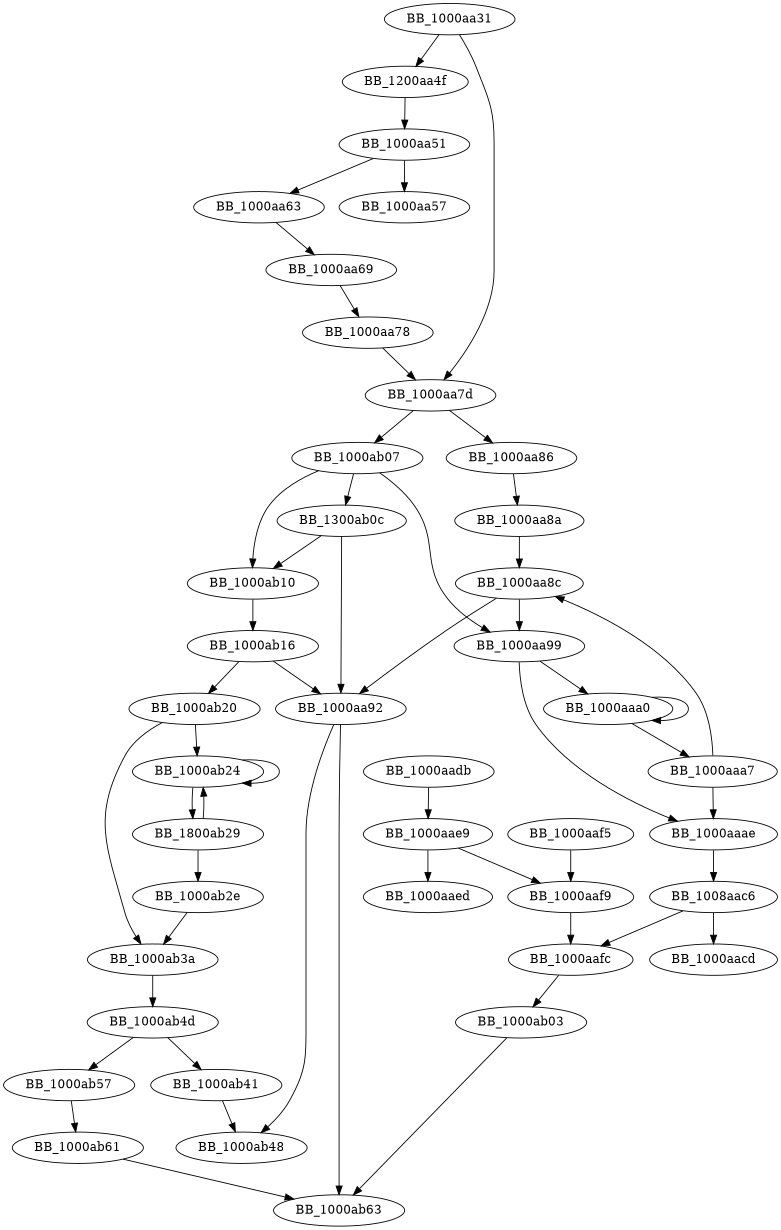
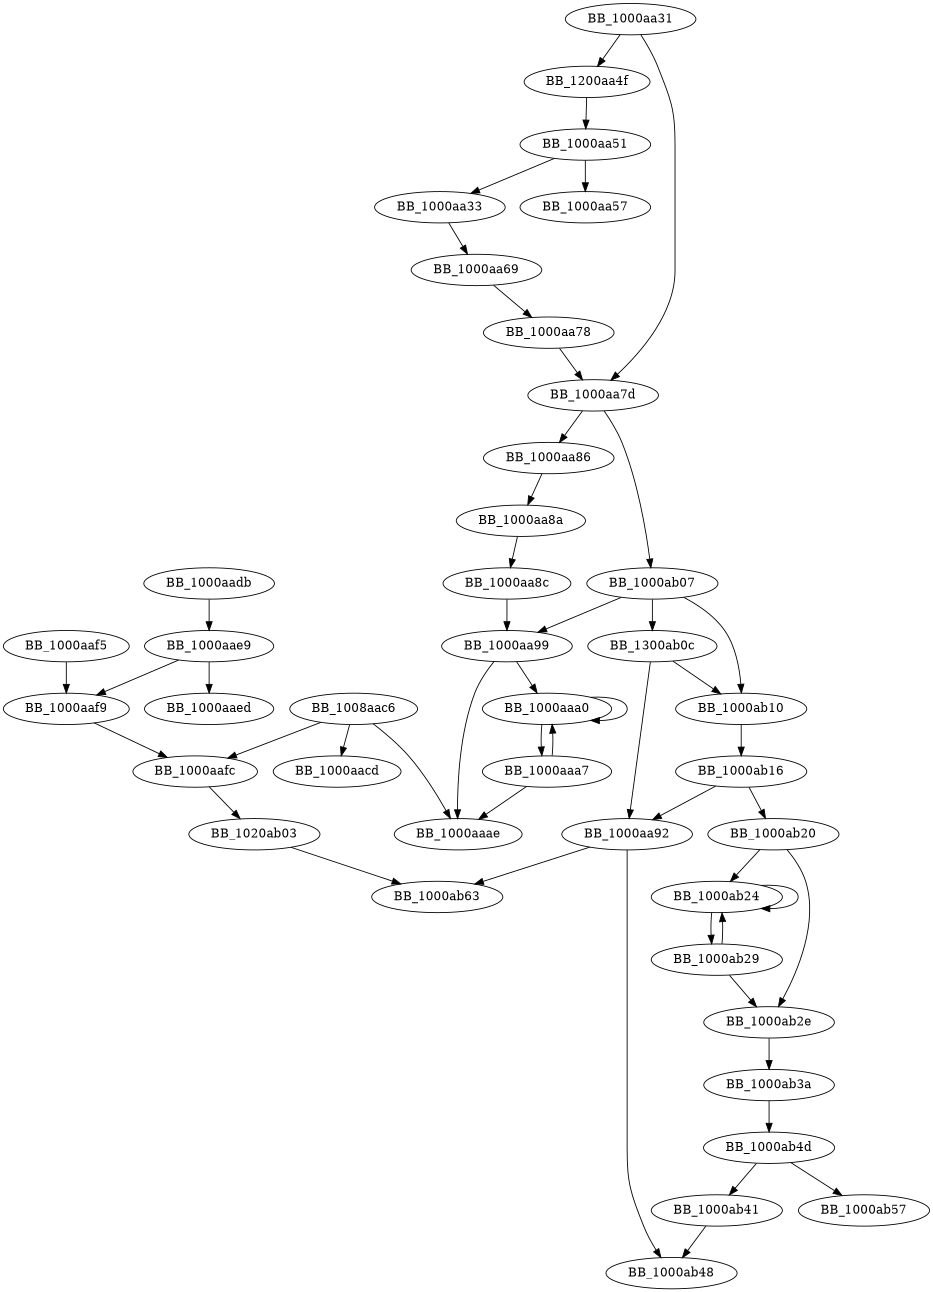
node "BB_1000aa63": label "BB_1000aa63" -> "BB_1000aa33"
edge "BB_1000aa8c" -> "BB_1000aa92": removed
edge "BB_1000aaa7" -> "BB_1000aa8c": now "BB_1000aaa7" -> "BB_1000aaa0"
edge "BB_1000ab20" -> "BB_1000ab3a": now "BB_1000ab20" -> "BB_1000ab2e"
node "BB_1800ab29": label "BB_1800ab29" -> "BB_1000ab29"
edge "BB_1000aaae" -> "BB_1008aac6": reversed
node "BB_1000ab03": label "BB_1000ab03" -> "BB_1020ab03"
node "BB_1000ab61": removed
